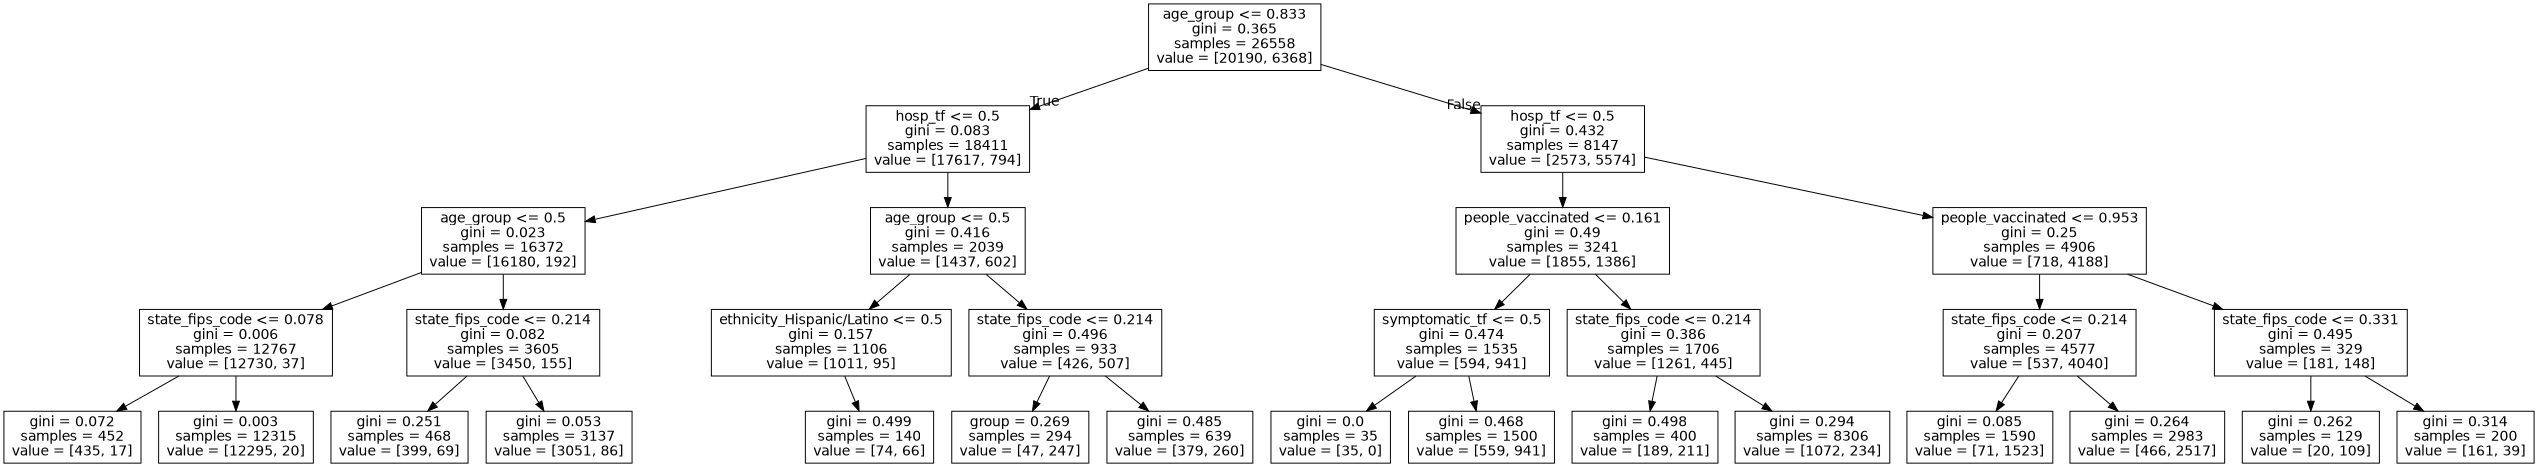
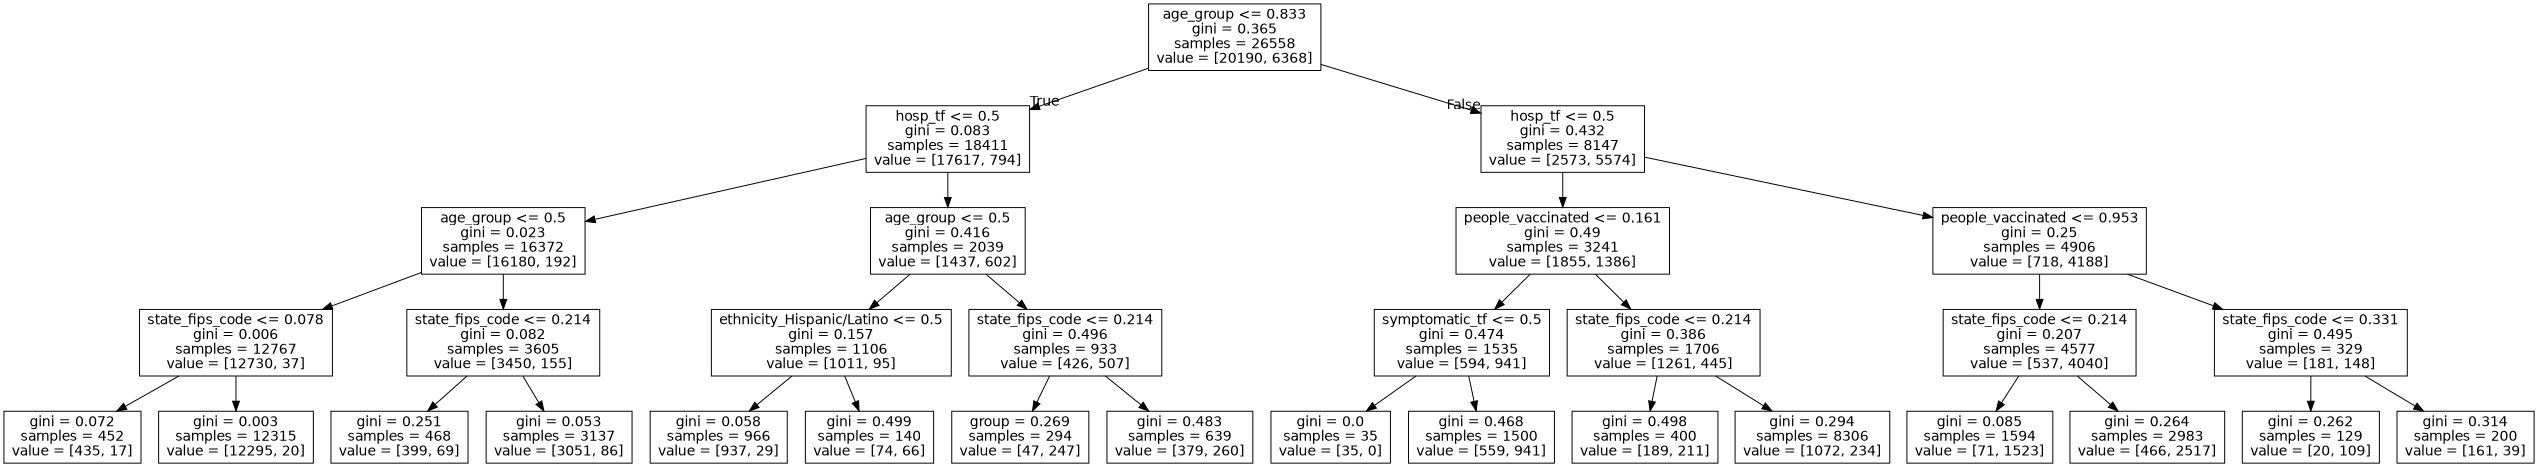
node "gini = 0.058 samples = 966 value = [937, 29]": added
node "gini = 0.485 samples = 639 value = [379, 260]": label "gini = 0.485 samples = 639 value = [379, 260]" -> "gini = 0.483 samples = 639 value = [379, 260]"
node "gini = 0.085 samples = 1590 value = [71, 1523]": label "gini = 0.085 samples = 1590 value = [71, 1523]" -> "gini = 0.085 samples = 1594 value = [71, 1523]"
